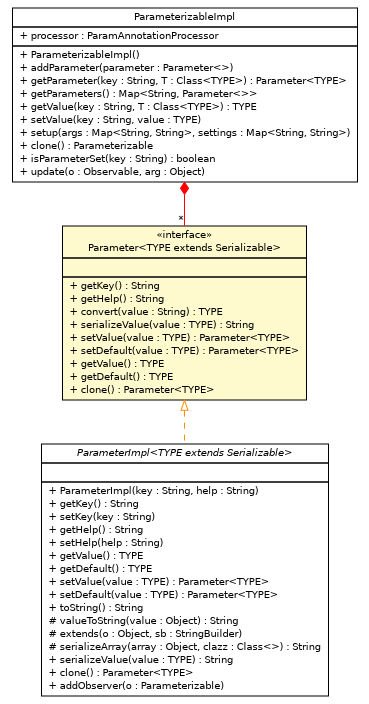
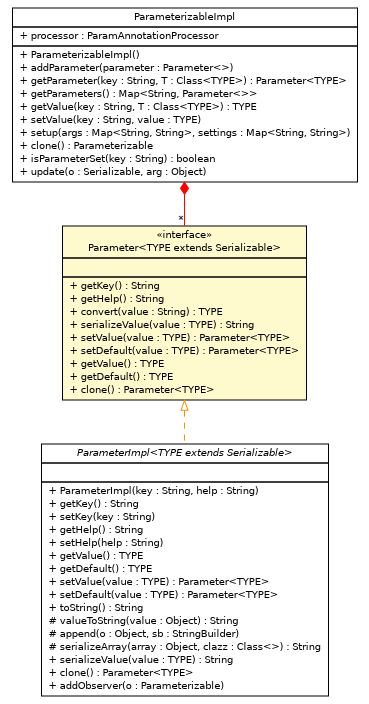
node "ParameterizableImpl": text "+ update(o : Observable, arg : Object)" -> "+ update(o : Serializable, arg : Object)"
node "ParameterImpl<TYPE extends Serializable>": text "# extends(o : Object, sb : StringBuilder)" -> "# append(o : Object, sb : StringBuilder)"
